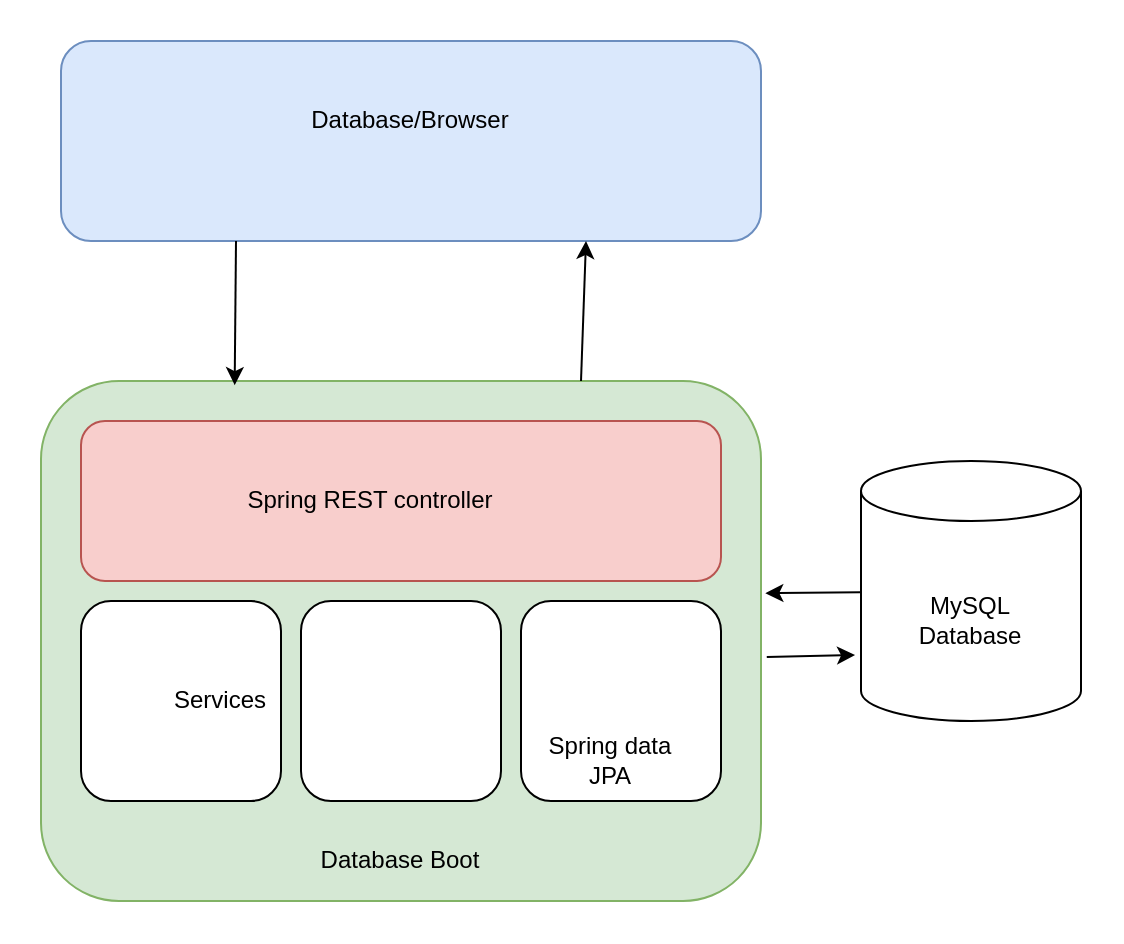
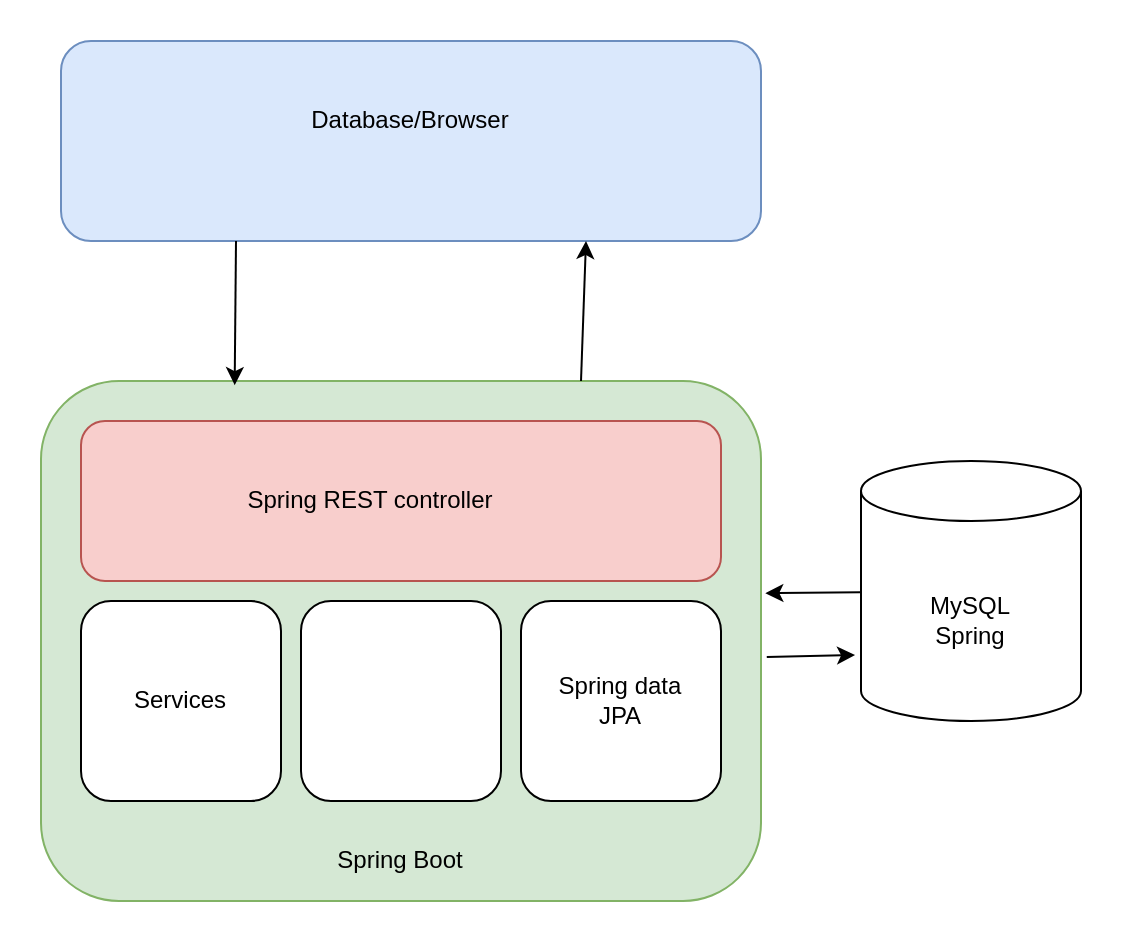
node "MySQL Database": label "MySQL Database" -> "MySQL Spring"
node "Services": moved (221, 701) -> (181, 701)
node "Spring data JPA": moved (611, 761) -> (621, 701)
node "Database Boot": label "Database Boot" -> "Spring Boot"
